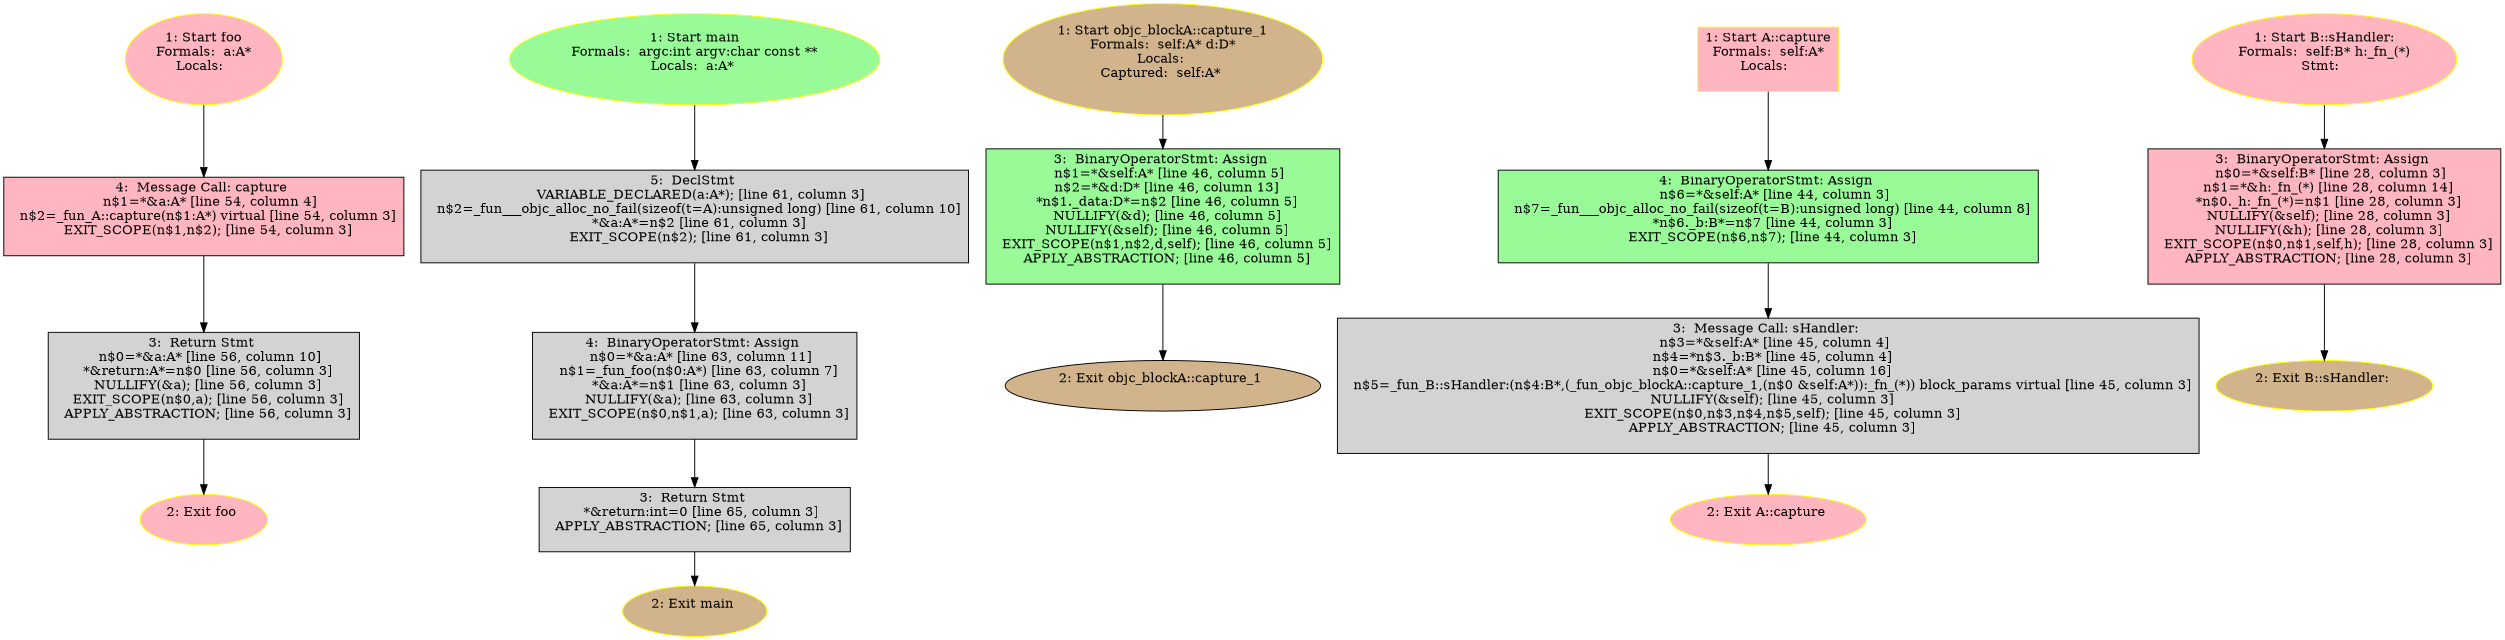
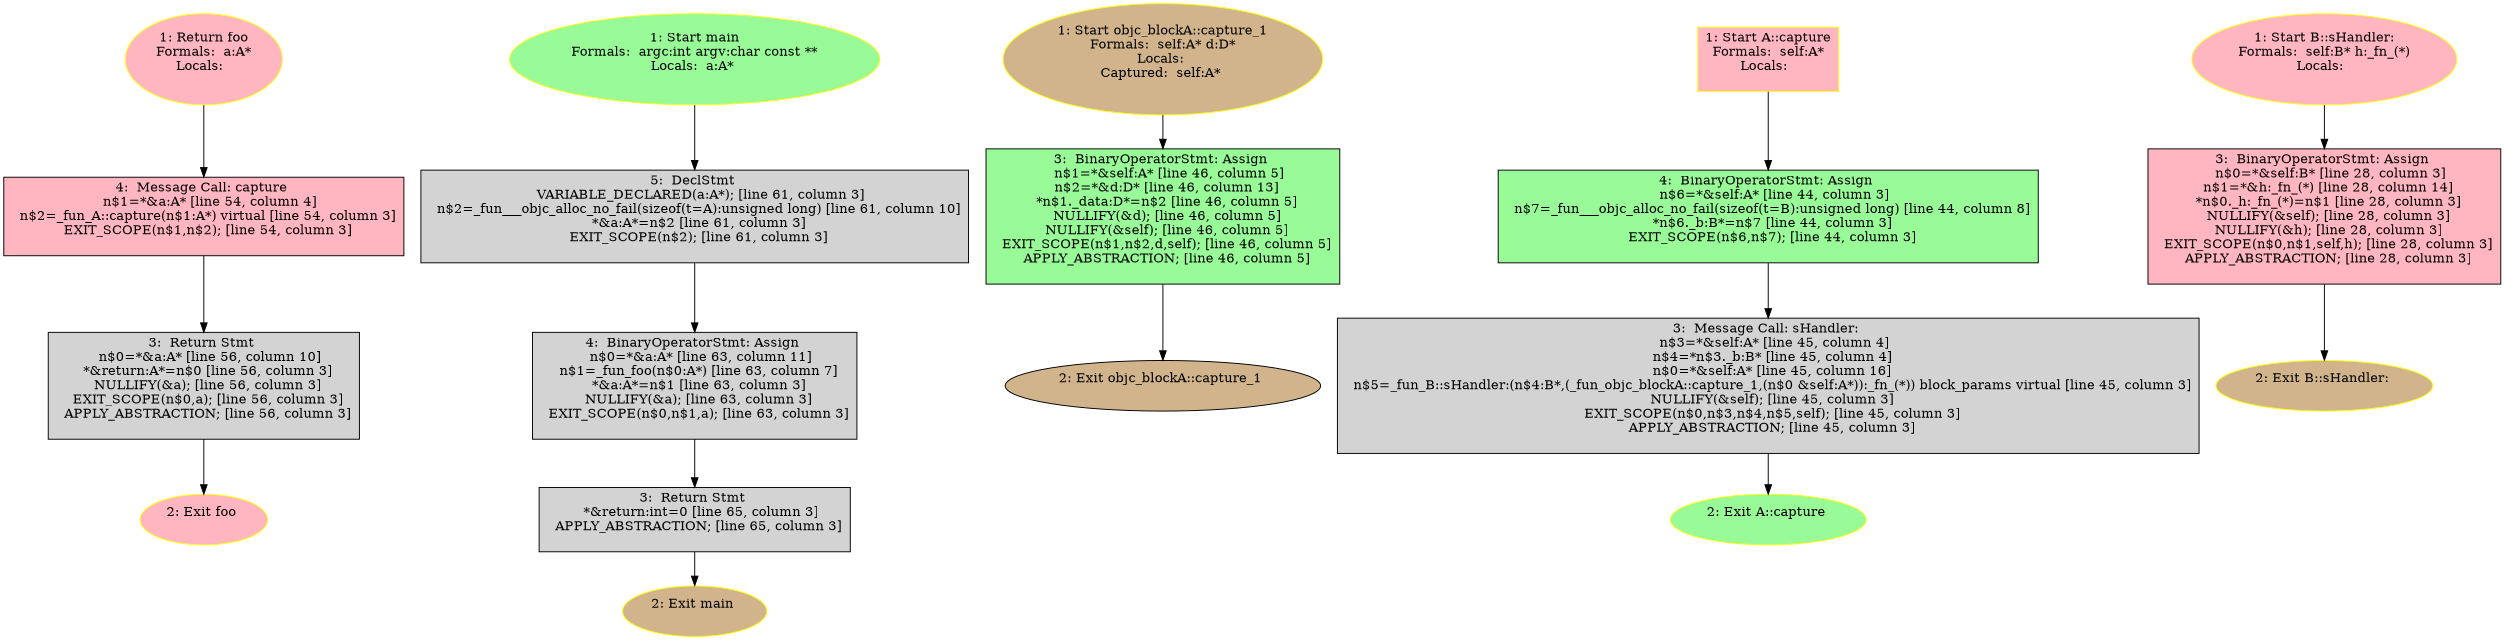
node "1: Start foo Formals:  a:A* Locals:": label "1: Start foo Formals:  a:A* Locals:" -> "1: Return foo Formals:  a:A* Locals:"
node "1: Start B::sHandler: Formals:  self:B* h:_fn_(*) Stmt:": label "1: Start B::sHandler: Formals:  self:B* h:_fn_(*) Stmt:" -> "1: Start B::sHandler: Formals:  self:B* h:_fn_(*) Locals:"
node "2: Exit A::capture": fillcolor lightpink -> palegreen
